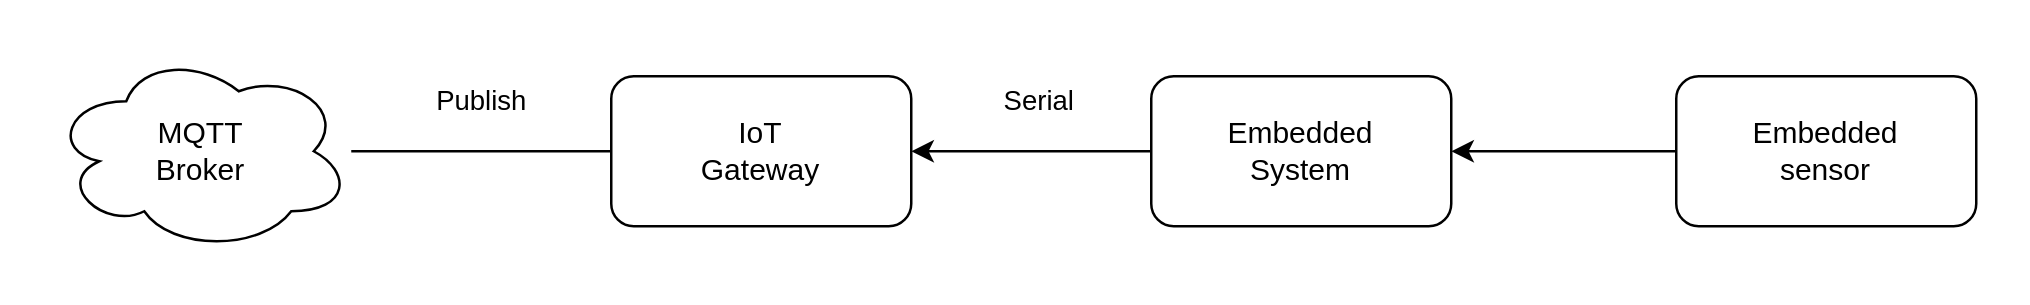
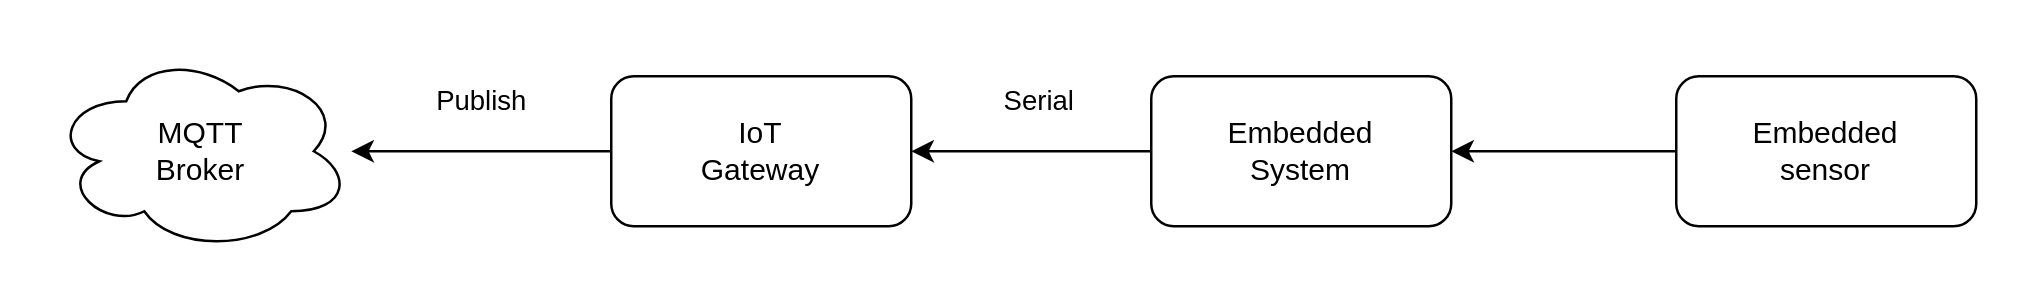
edge "MQTT Broker" -- "IoT Gateway": arrowhead none -> classic
